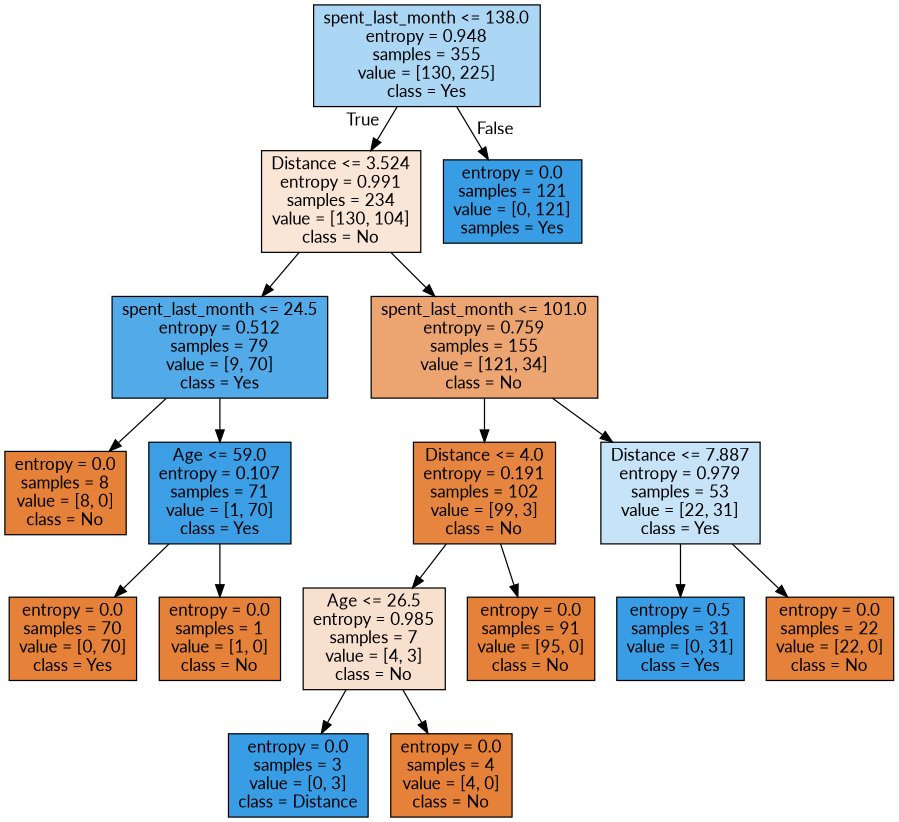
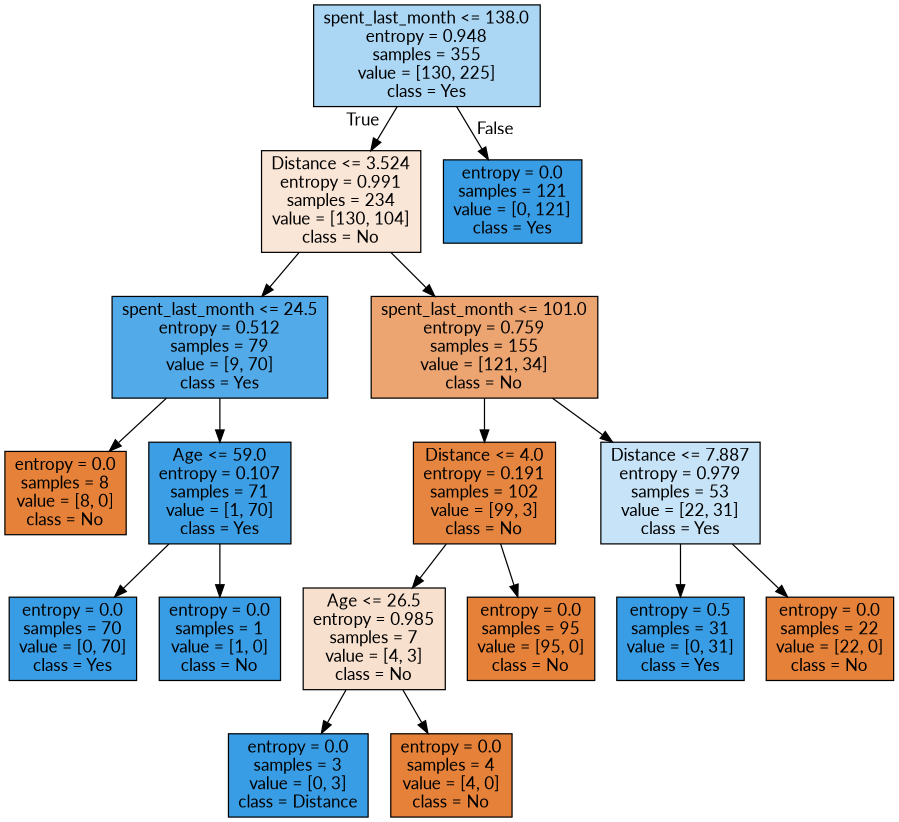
node "entropy = 0.0 samples = 121 value = [0, 121] samples = Yes": label "entropy = 0.0 samples = 121 value = [0, 121] samples = Yes" -> "entropy = 0.0 samples = 121 value = [0, 121] class = Yes"
node "entropy = 0.0 samples = 70 value = [0, 70] class = Yes": fillcolor #e58139 -> #399de5
node "entropy = 0.0 samples = 1 value = [1, 0] class = No": fillcolor #e58139 -> #399de5
node "entropy = 0.0 samples = 91 value = [95, 0] class = No": label "entropy = 0.0 samples = 91 value = [95, 0] class = No" -> "entropy = 0.0 samples = 95 value = [95, 0] class = No"
